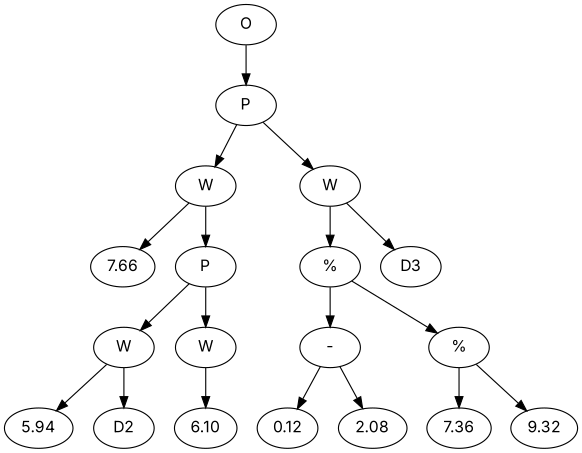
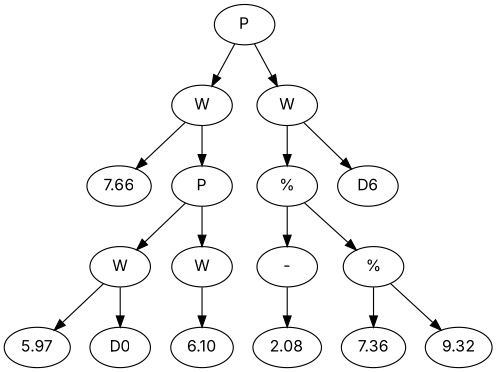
node "O": removed
node "D3": label "D3" -> "D6"
node "5.94": label "5.94" -> "5.97"
node "D2": label "D2" -> "D0"
node "0.12": removed
